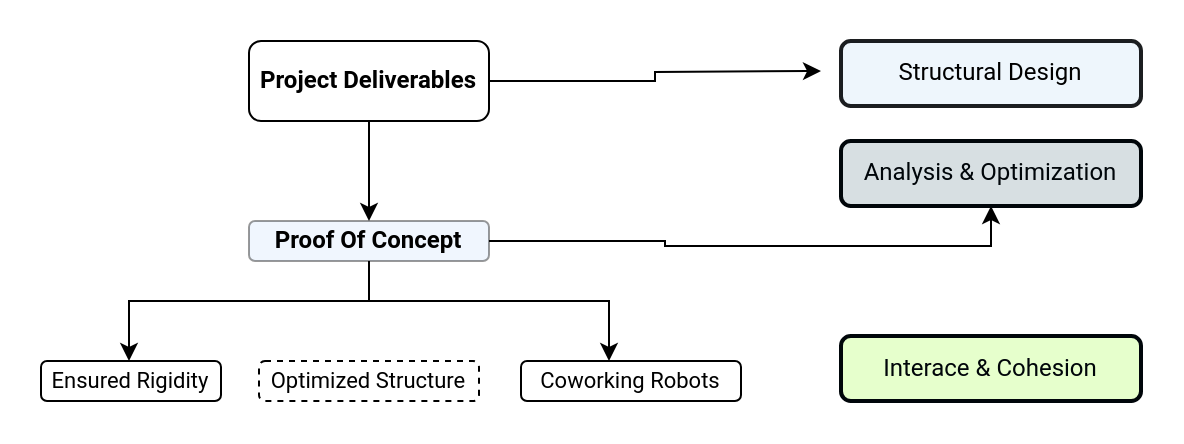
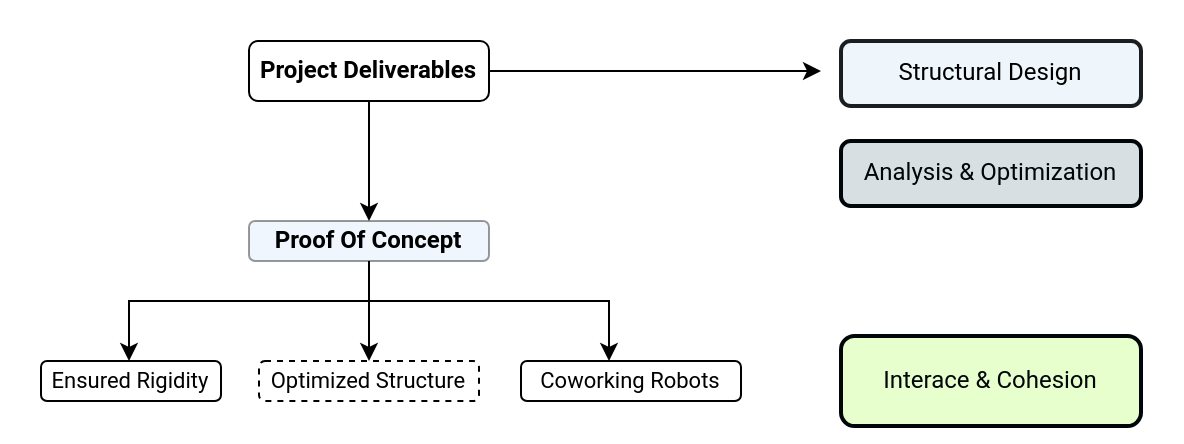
node "Project Deliverables": size 240x80 -> 240x60
edge "Proof Of Concept" -> "Analysis & Optimization": now "Proof Of Concept" -> "Optimized Structure"
node "Interace & Cohesion": size 300x65 -> 300x90
